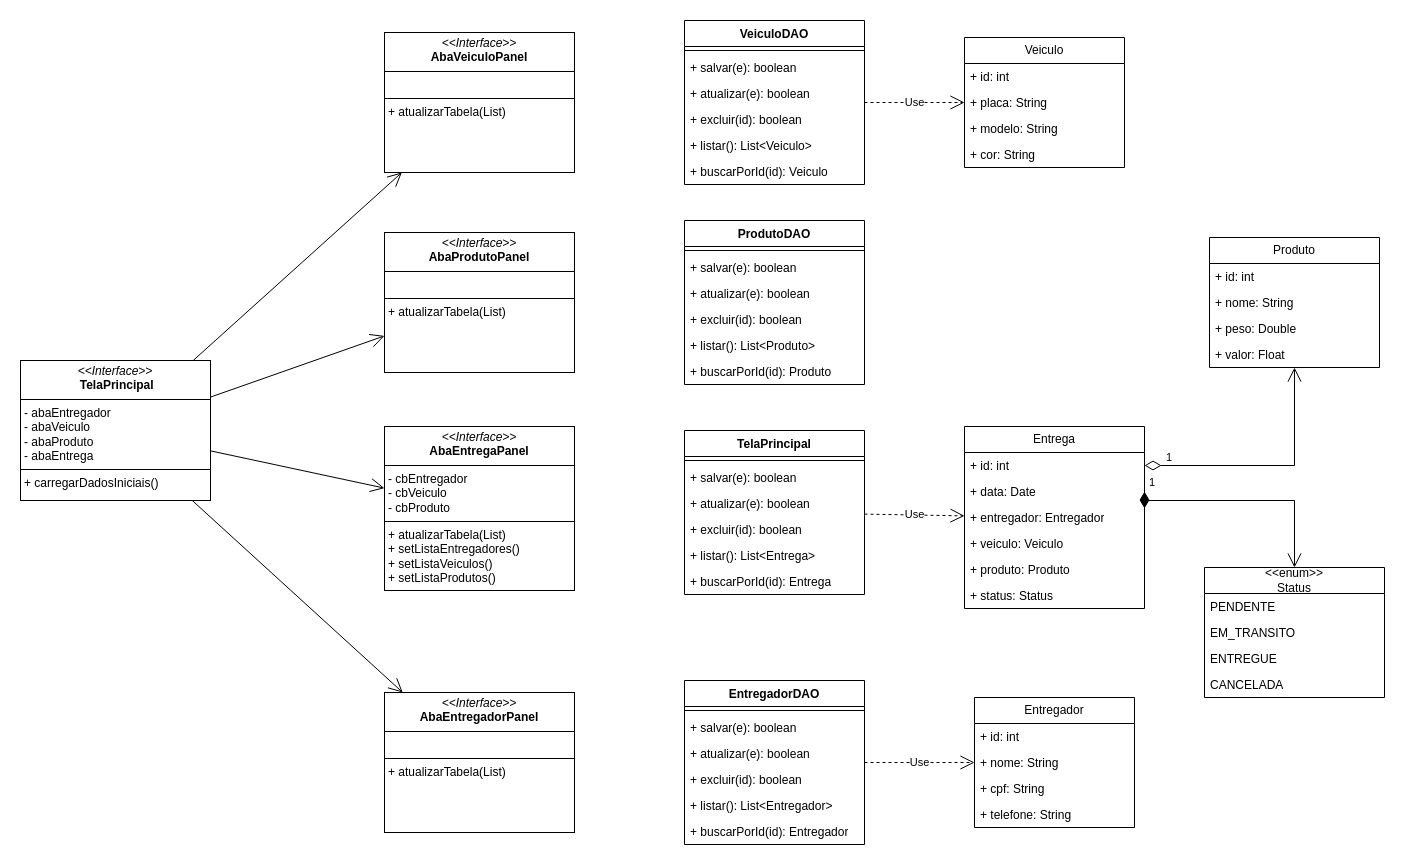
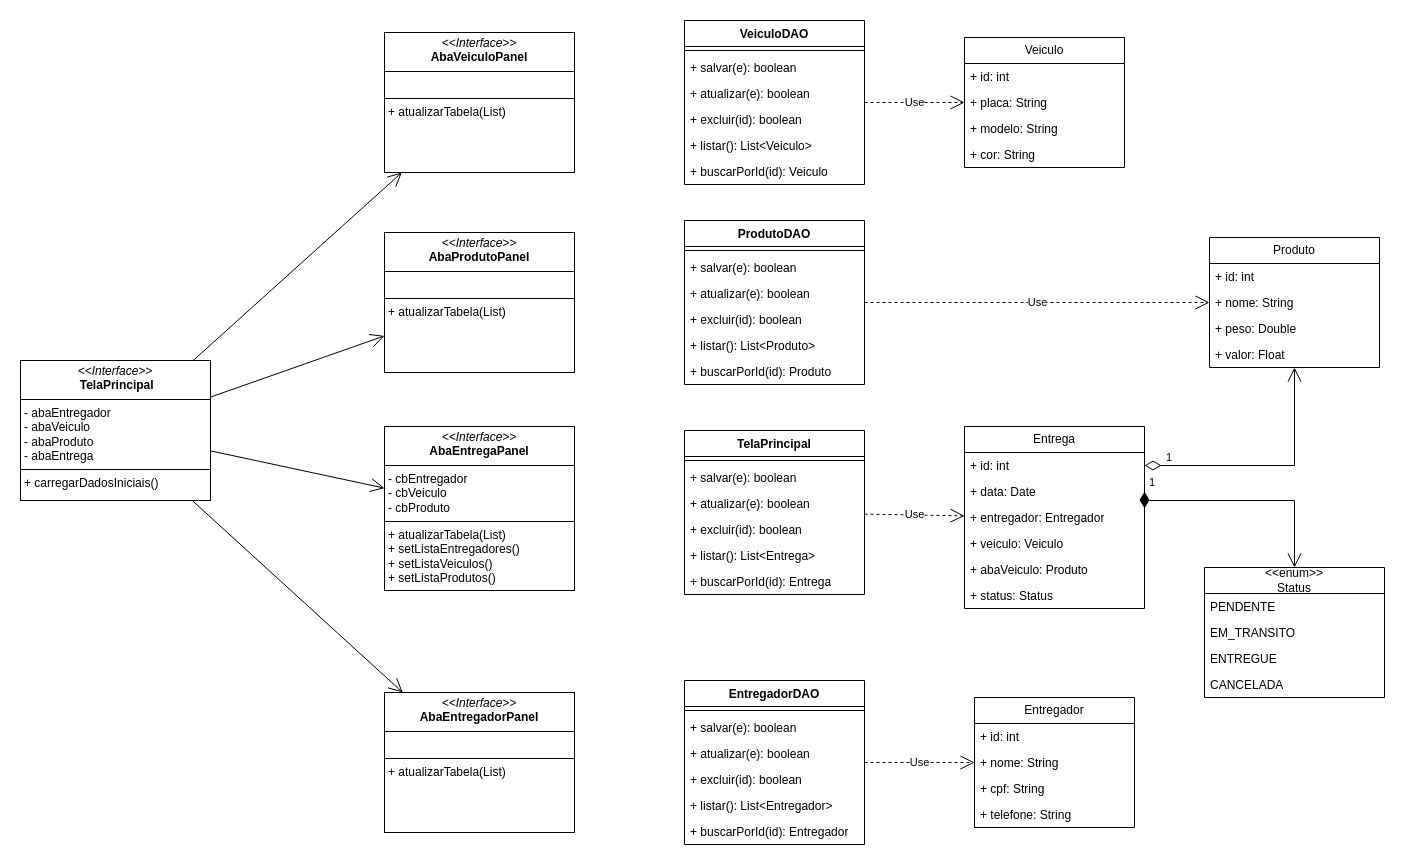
edge "ProdutoDAO" -> "Produto": added, label "Use"
node "+ produto: Produto": label "+ produto: Produto" -> "+ abaVeiculo: Produto"
